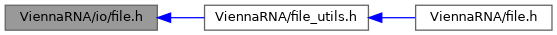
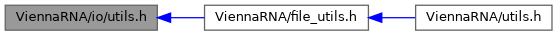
node "ViennaRNA/io/file.h": label "ViennaRNA/io/file.h" -> "ViennaRNA/io/utils.h"
node "ViennaRNA/file.h": label "ViennaRNA/file.h" -> "ViennaRNA/utils.h"
